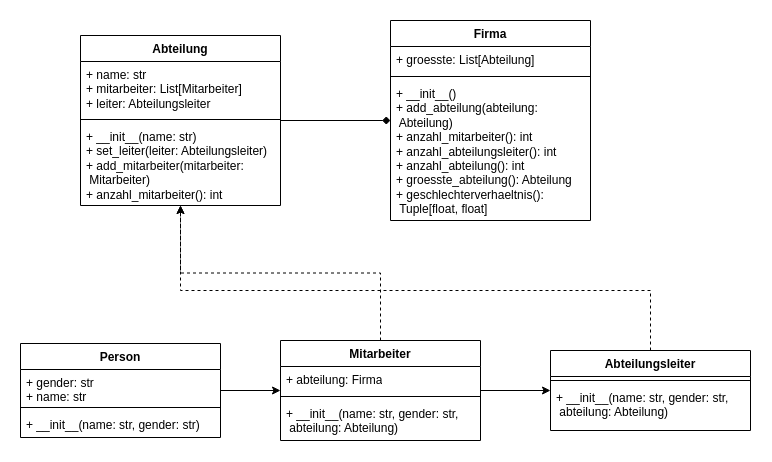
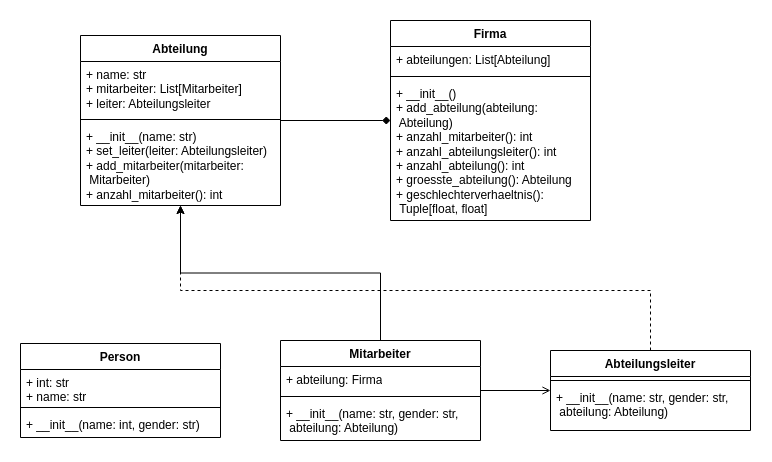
node "+ groesste: List[Abteilung]": label "+ groesste: List[Abteilung]" -> "+ abteilungen: List[Abteilung]"
edge "Mitarbeiter" -> "Abteilung": style dashed -> solid
node "+ gender: str + name: str": label "+ gender: str + name: str" -> "+ int: str + name: str"
edge "Person" -> "Mitarbeiter": removed
edge "Mitarbeiter" -> "Abteilungsleiter": arrowhead classic -> open
node "+ __init__(name: str, gender: str)": label "+ __init__(name: str, gender: str)" -> "+ __init__(name: int, gender: str)"
